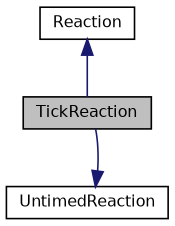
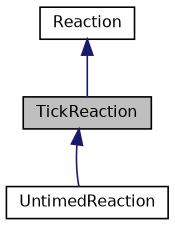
edge "TickReaction" -> "UntimedReaction": reversed
